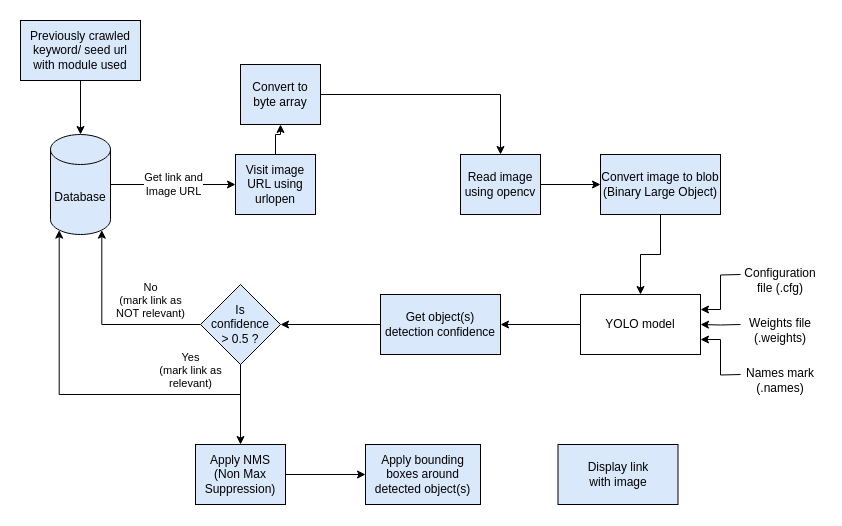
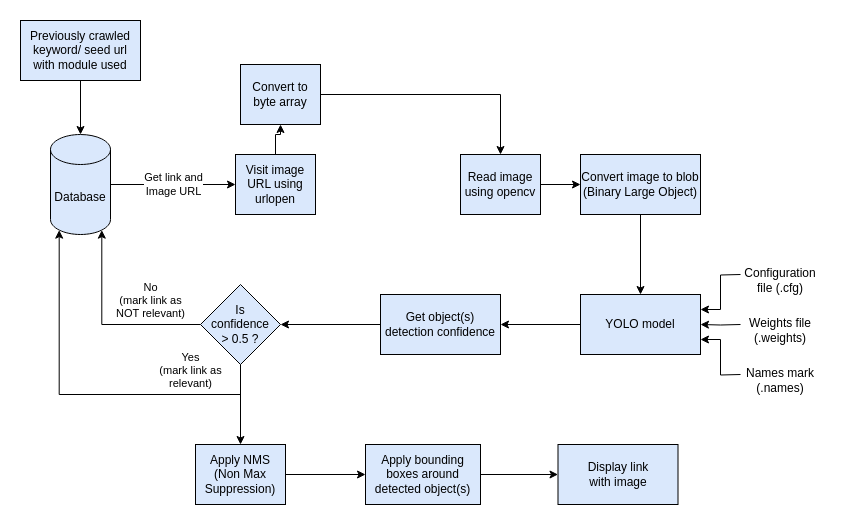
node "Convert image to blob (Binary Large Object)": moved (661, 185) -> (641, 185)
node "YOLO model": fillcolor #ffffff -> #dae8fc
edge "Apply bounding boxes around detected object(s)" -> "Display link with image": added
